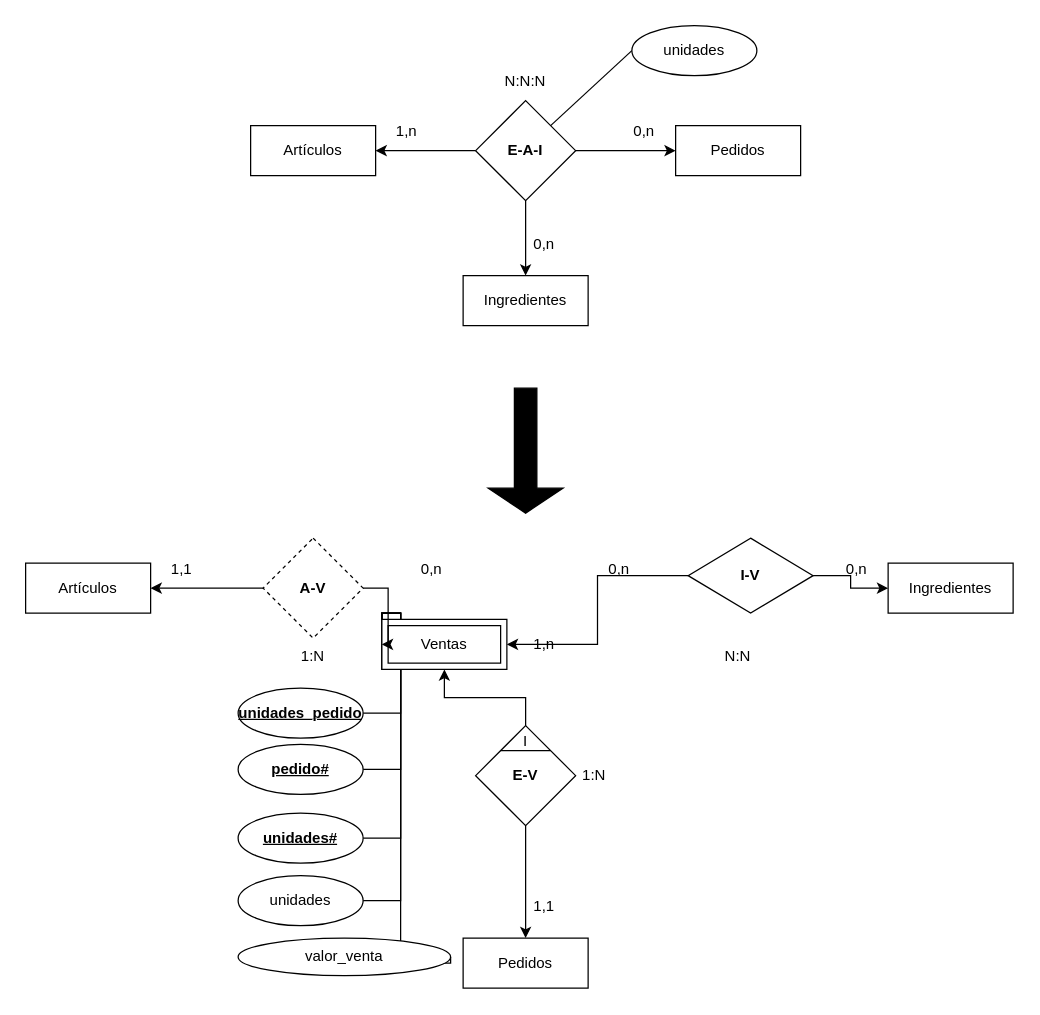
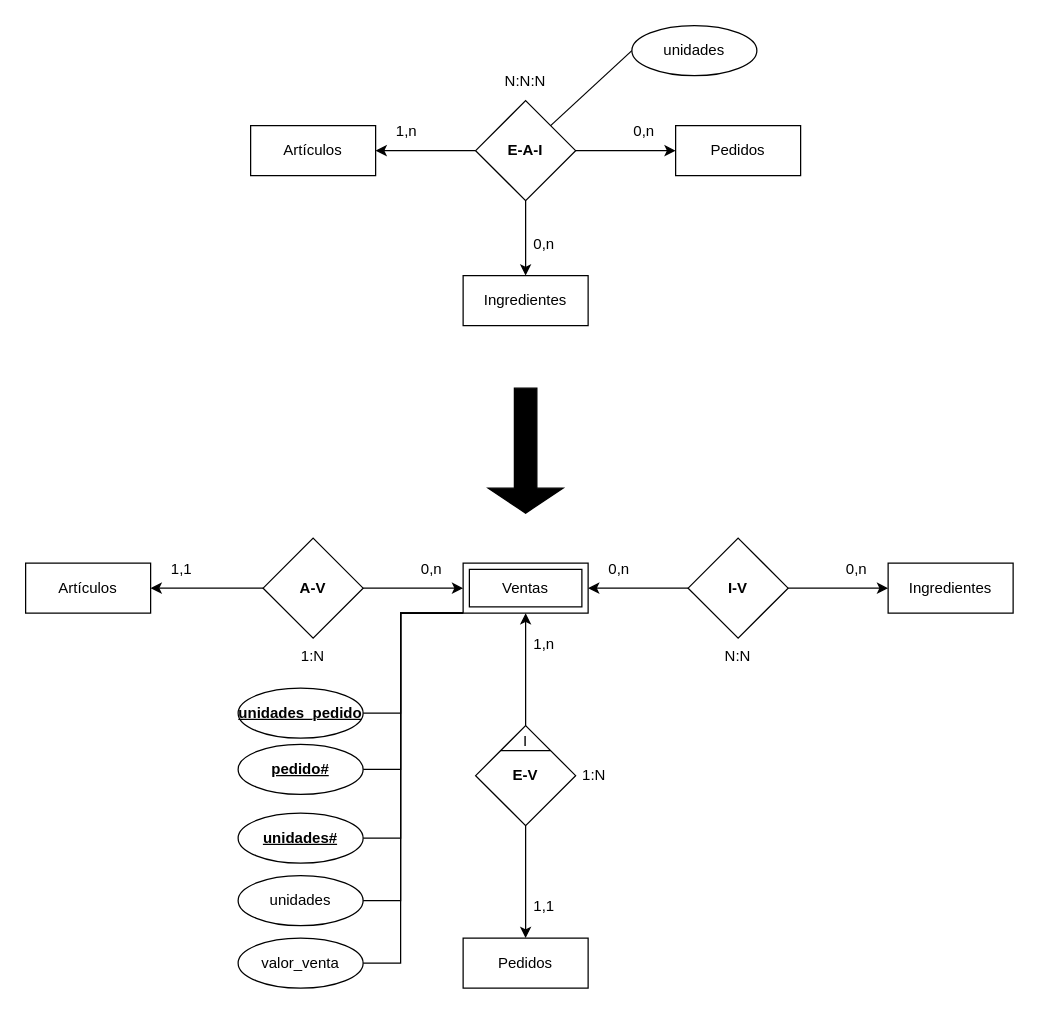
node "I-V": size 125x75 -> 100x100
node "A-V": style dashed -> solid
node "Ventas": moved (444, 644) -> (526, 588)
node "valor_venta": size 213x38 -> 125x50
